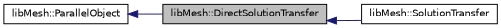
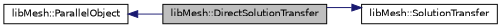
edge "libMesh::SolutionTransfer" -> "libMesh::DirectSolutionTransfer": reversed
